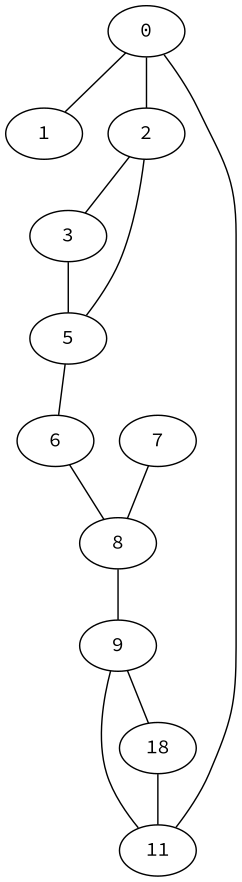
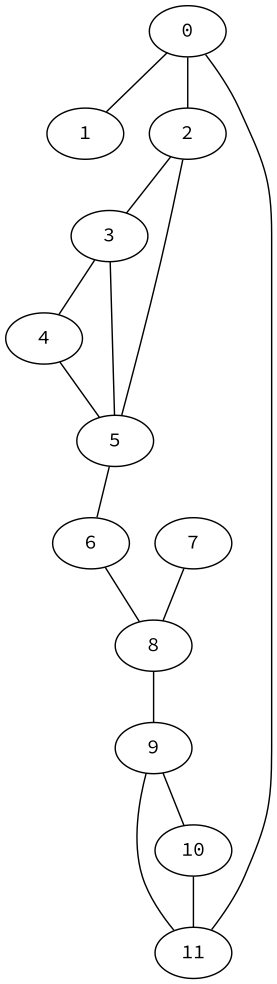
node "4": added
node "18": label "18" -> "10"
